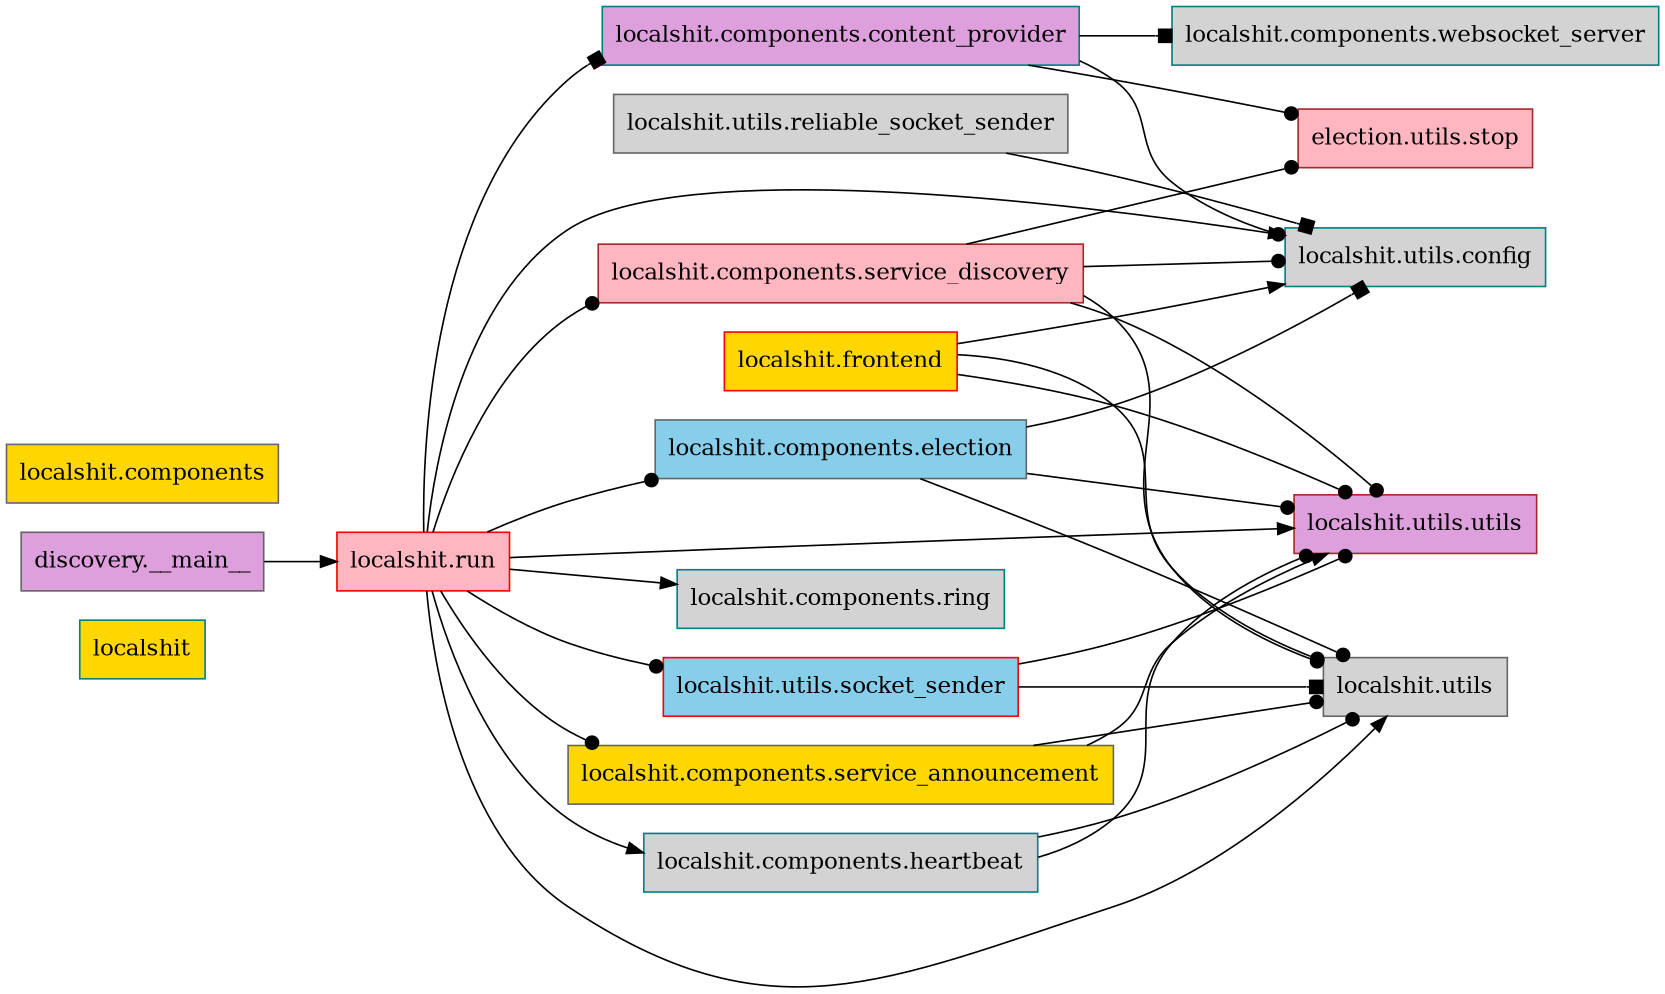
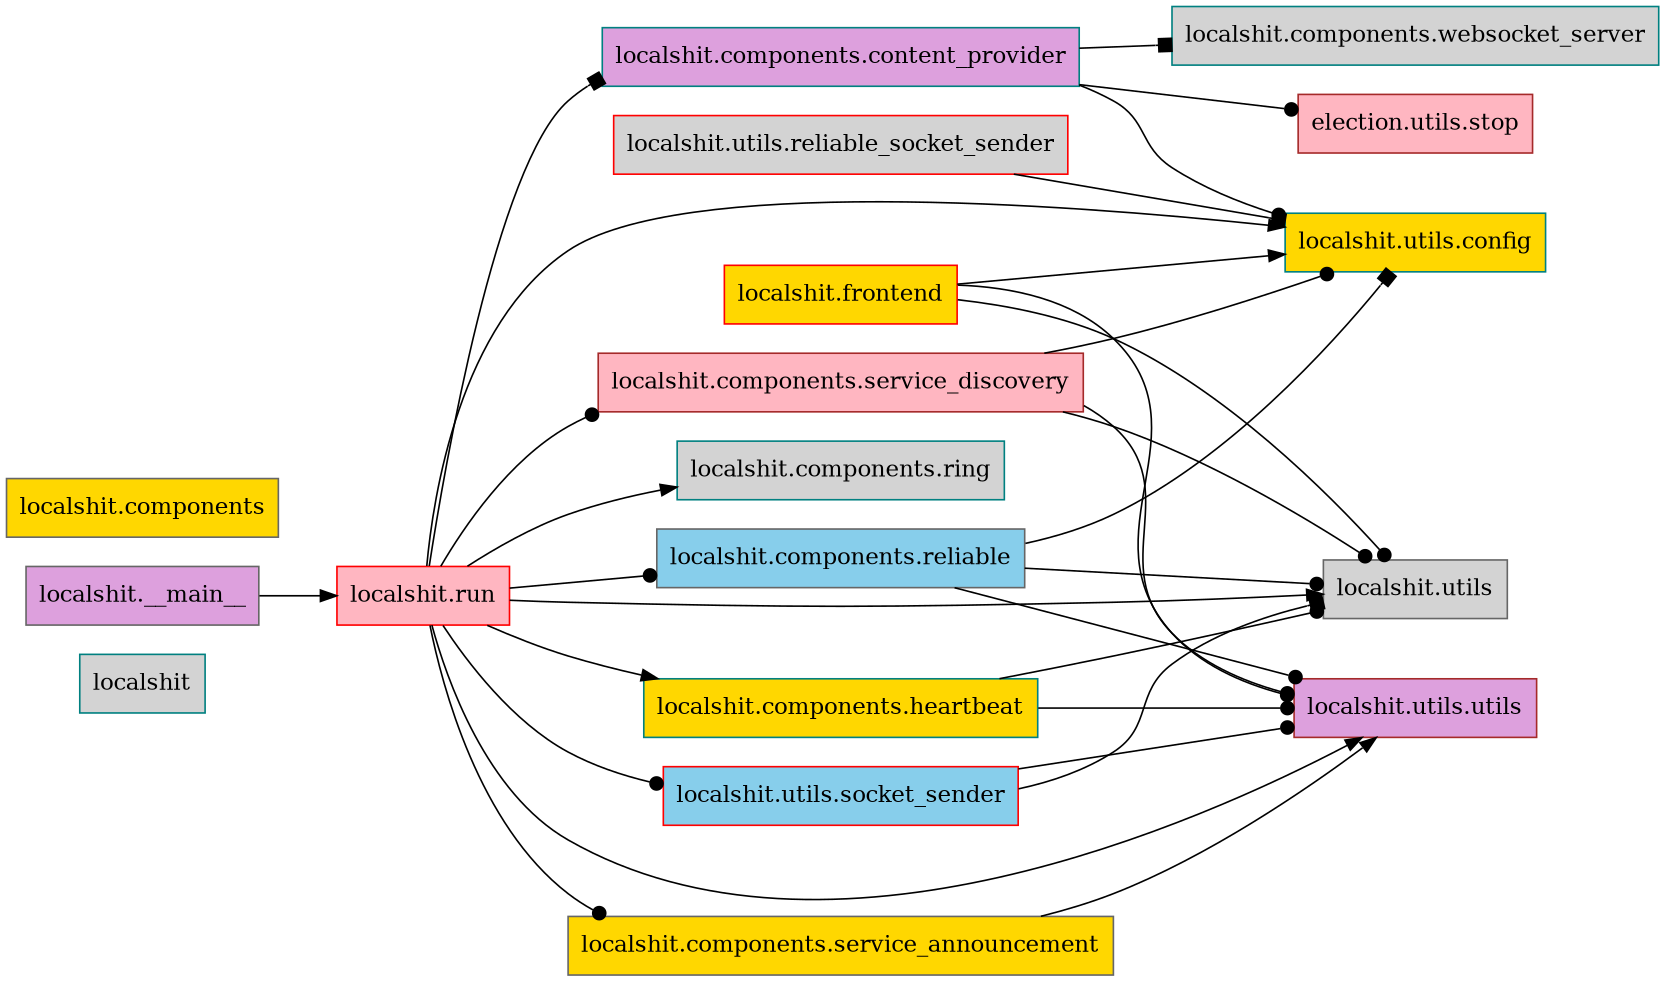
node "localshit.utils.reliable_socket_sender": color gray40 -> red
edge "localshit.components.service_discovery" -> "election.utils.stop": removed
node "localshit.utils.config": fillcolor lightgrey -> gold
node "localshit.components.election": label "localshit.components.election" -> "localshit.components.reliable"
node "discovery.__main__": label "discovery.__main__" -> "localshit.__main__"
node "localshit": fillcolor gold -> lightgrey
edge "localshit.components.service_announcement" -> "localshit.utils": removed
node "localshit.components.heartbeat": fillcolor lightgrey -> gold
